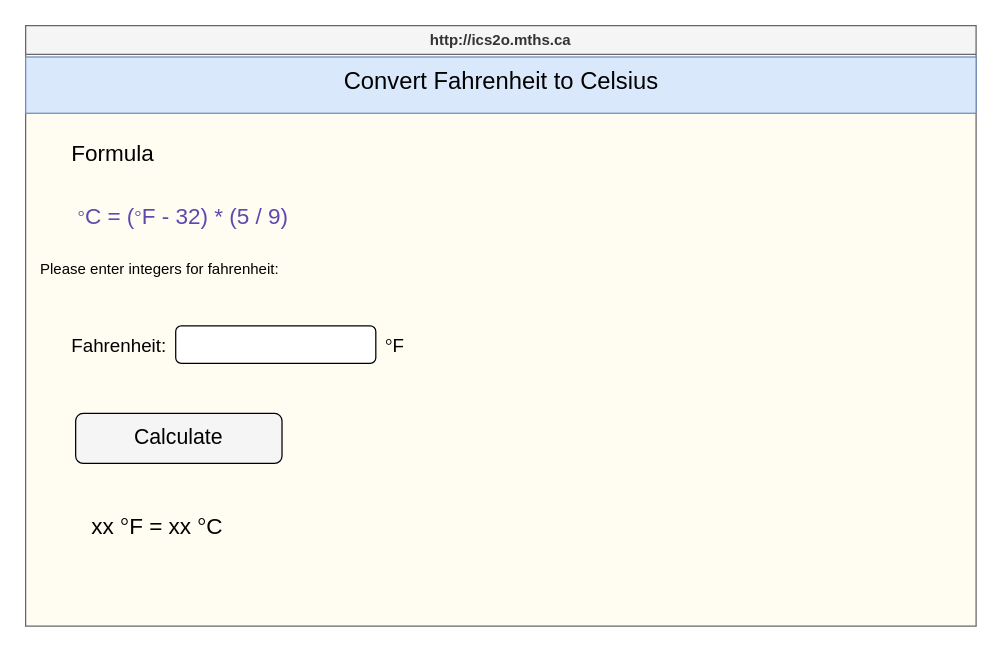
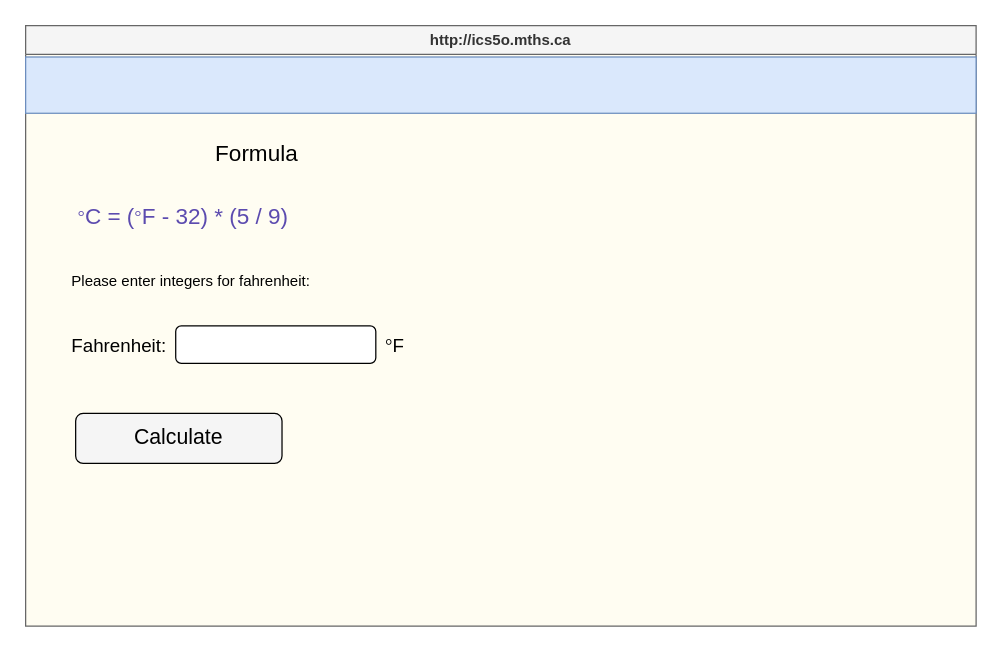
node "http://ics2o.mths.ca": label "http://ics2o.mths.ca" -> "http://ics5o.mths.ca"
node "Convert Fahrenheit to Celsius": removed
node "Formula": moved (126, 154) -> (269, 154)
node "Please enter integers for fahrenheit:": moved (169, 269) -> (201, 282)
node "xx °F = xx °C": removed
